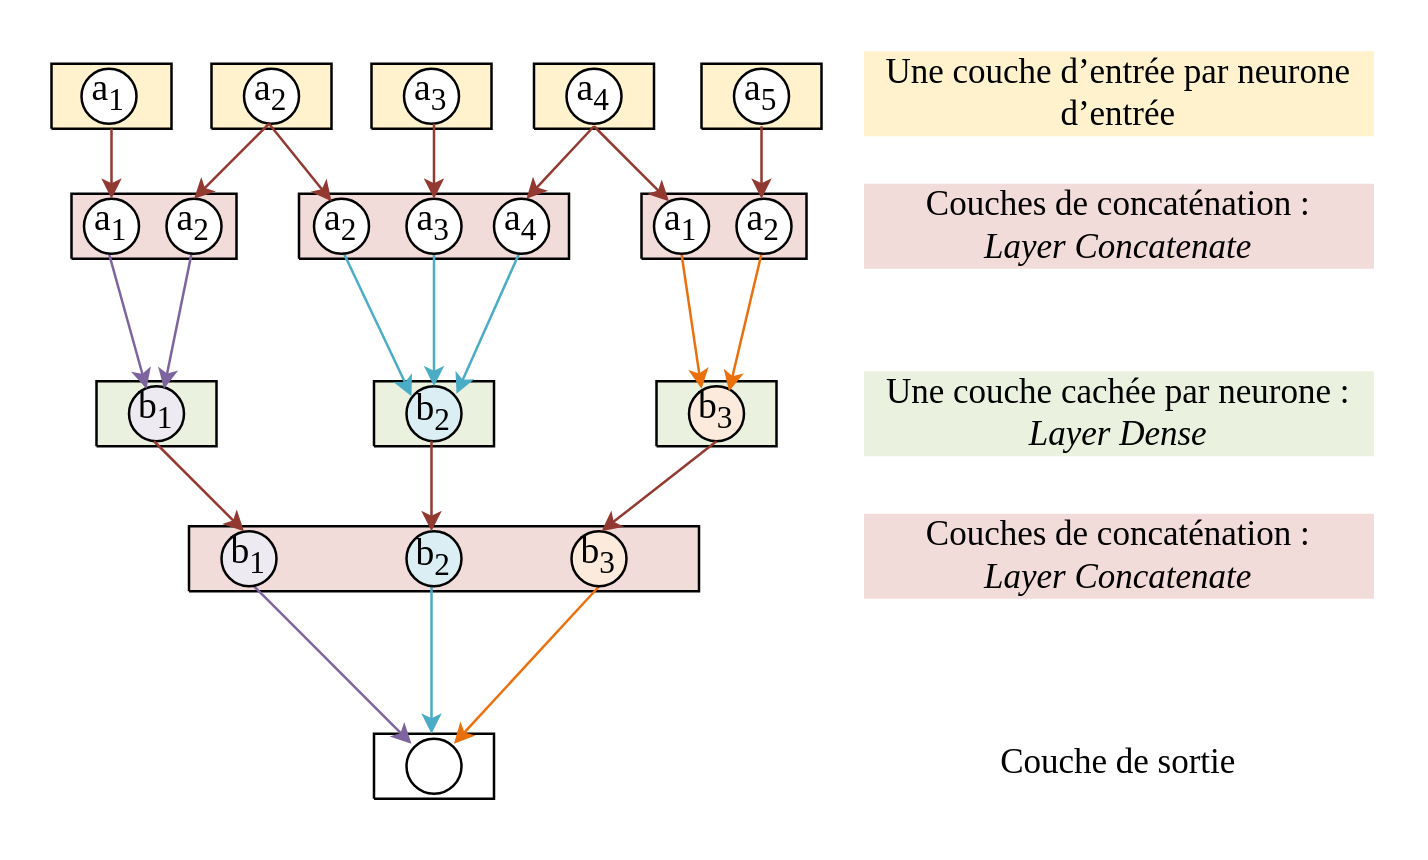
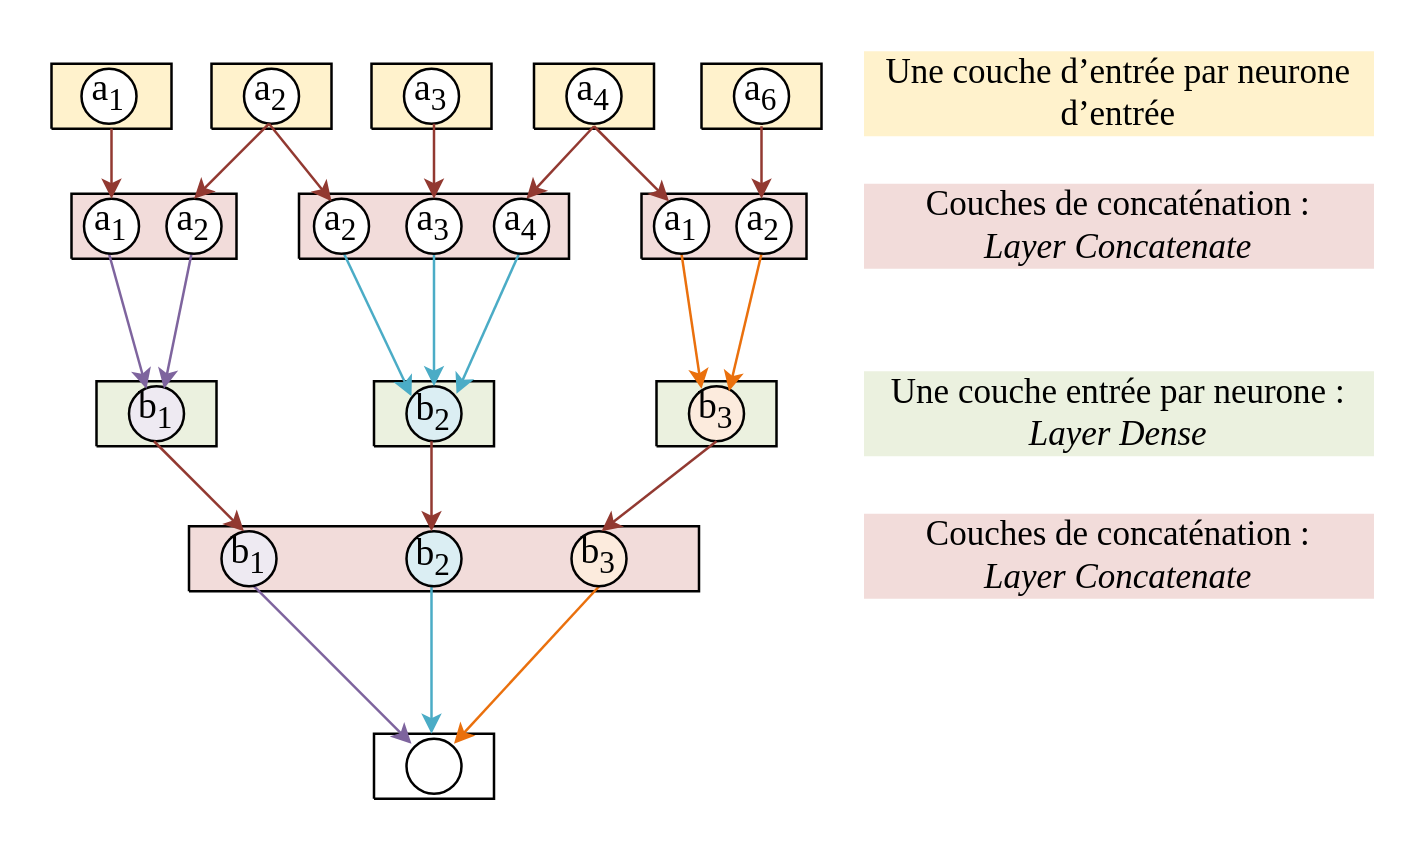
node "a5": label "a5" -> "a6"
node "Une couche cachée par neurone : Layer Dense": label "Une couche cachée par neurone : Layer Dense" -> "Une couche entrée par neurone : Layer Dense"
node "Couche de sortie": removed
